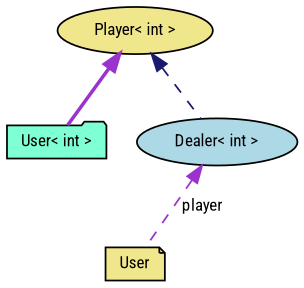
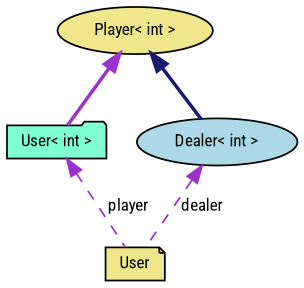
edge "Dealer< int >" -> "Player< int >": style dashed -> bold
edge "User" -> "Dealer< int >": label " player" -> " dealer"
edge "User" -> "User< int >": added, label "player"
